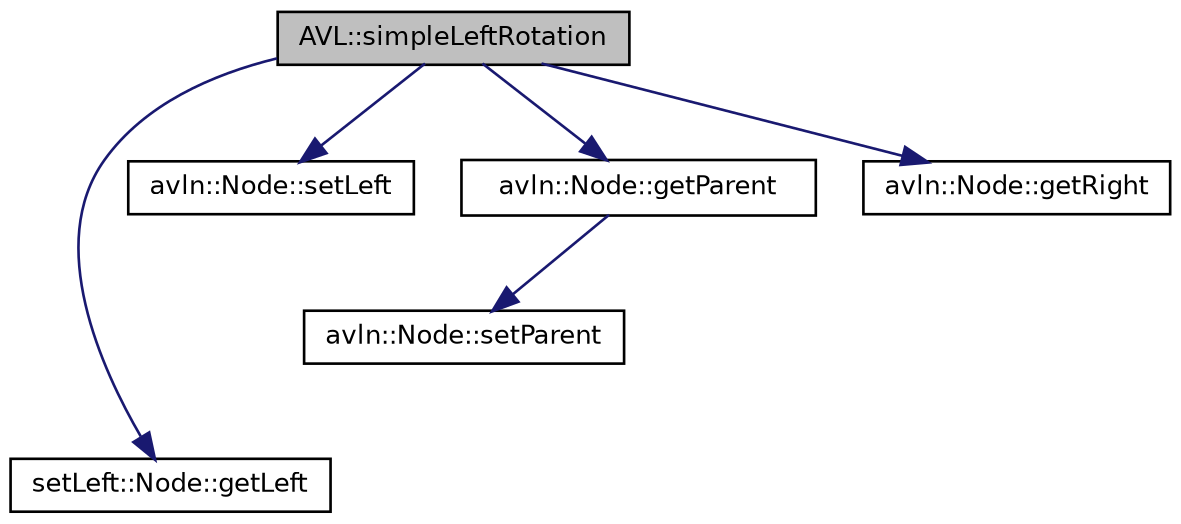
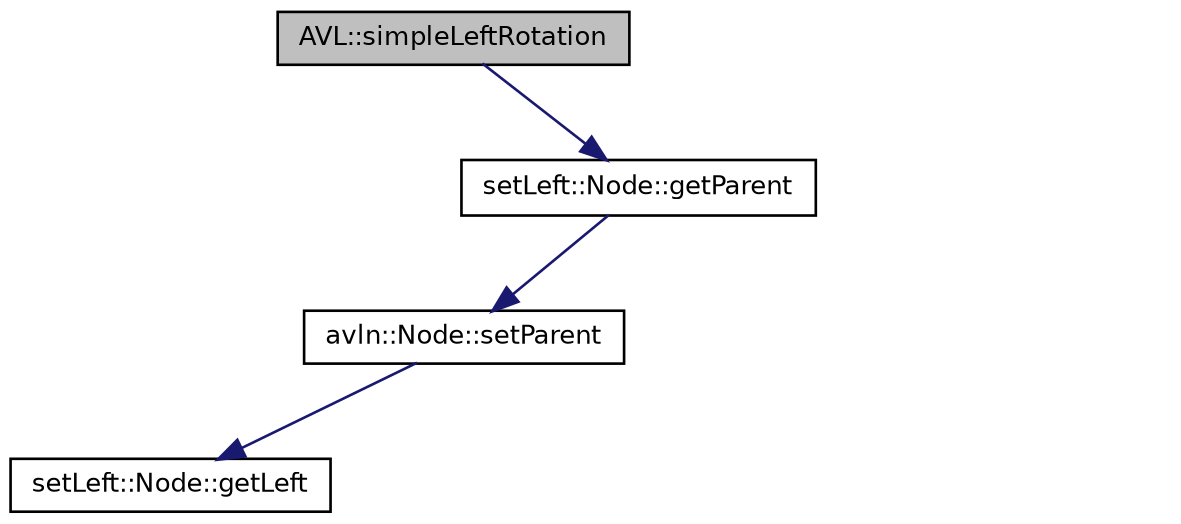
node "avln::Node::setLeft": removed
node "avln::Node::getParent": label "avln::Node::getParent" -> "setLeft::Node::getParent"
node "avln::Node::getRight": removed
edge "AVL::simpleLeftRotation" -> "setLeft::Node::getLeft": now "avln::Node::setParent" -> "setLeft::Node::getLeft"
